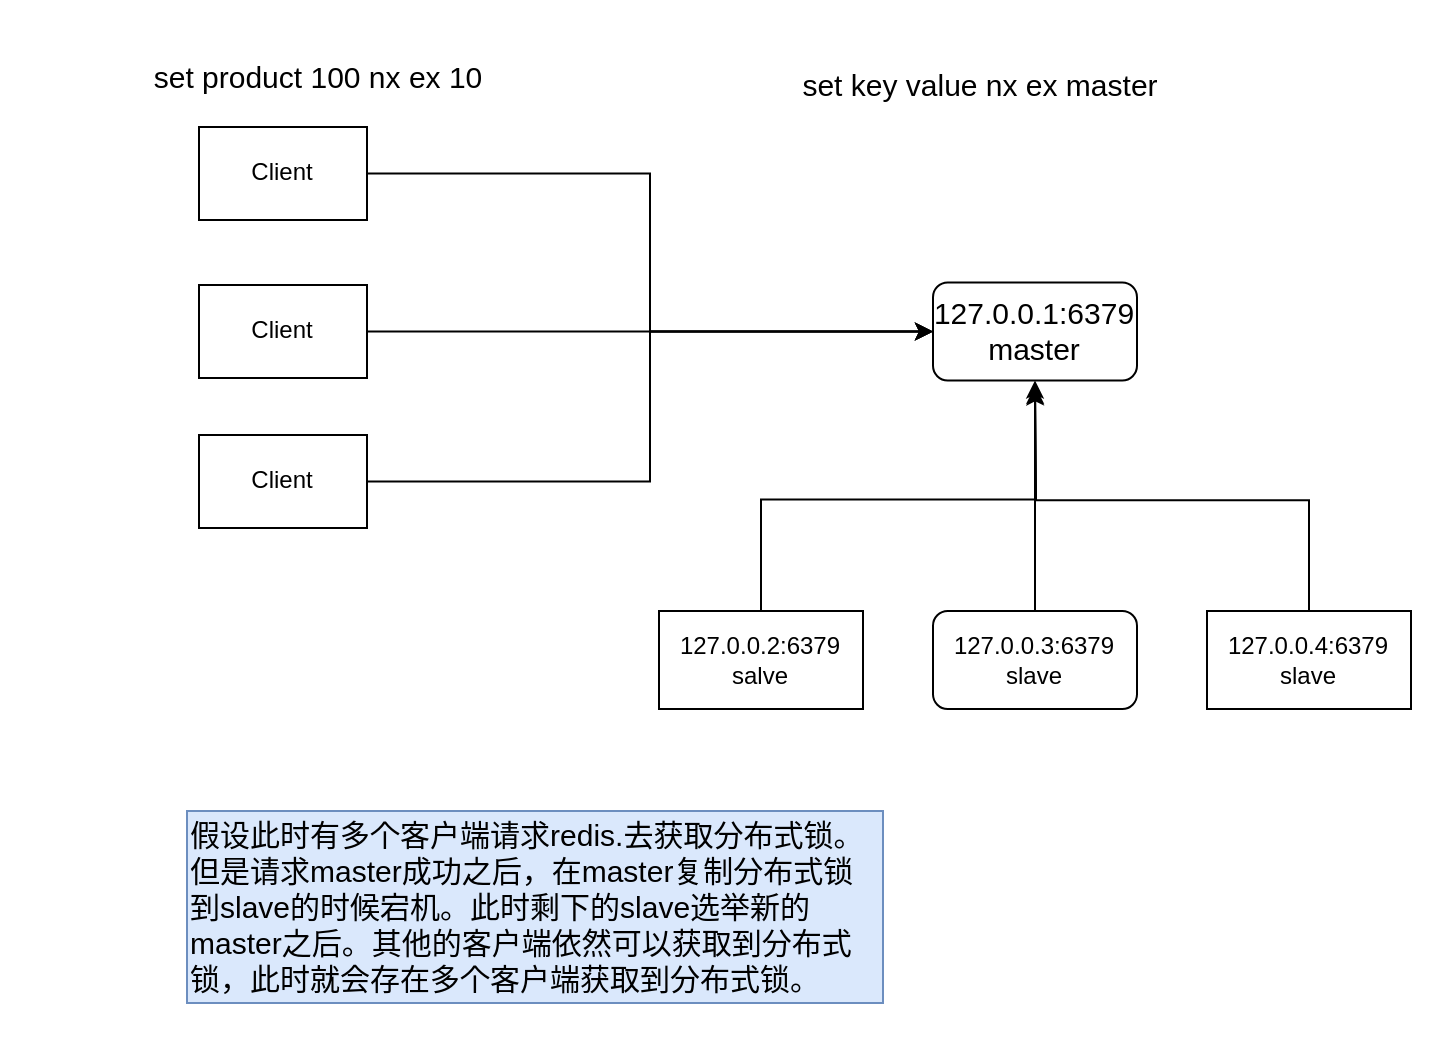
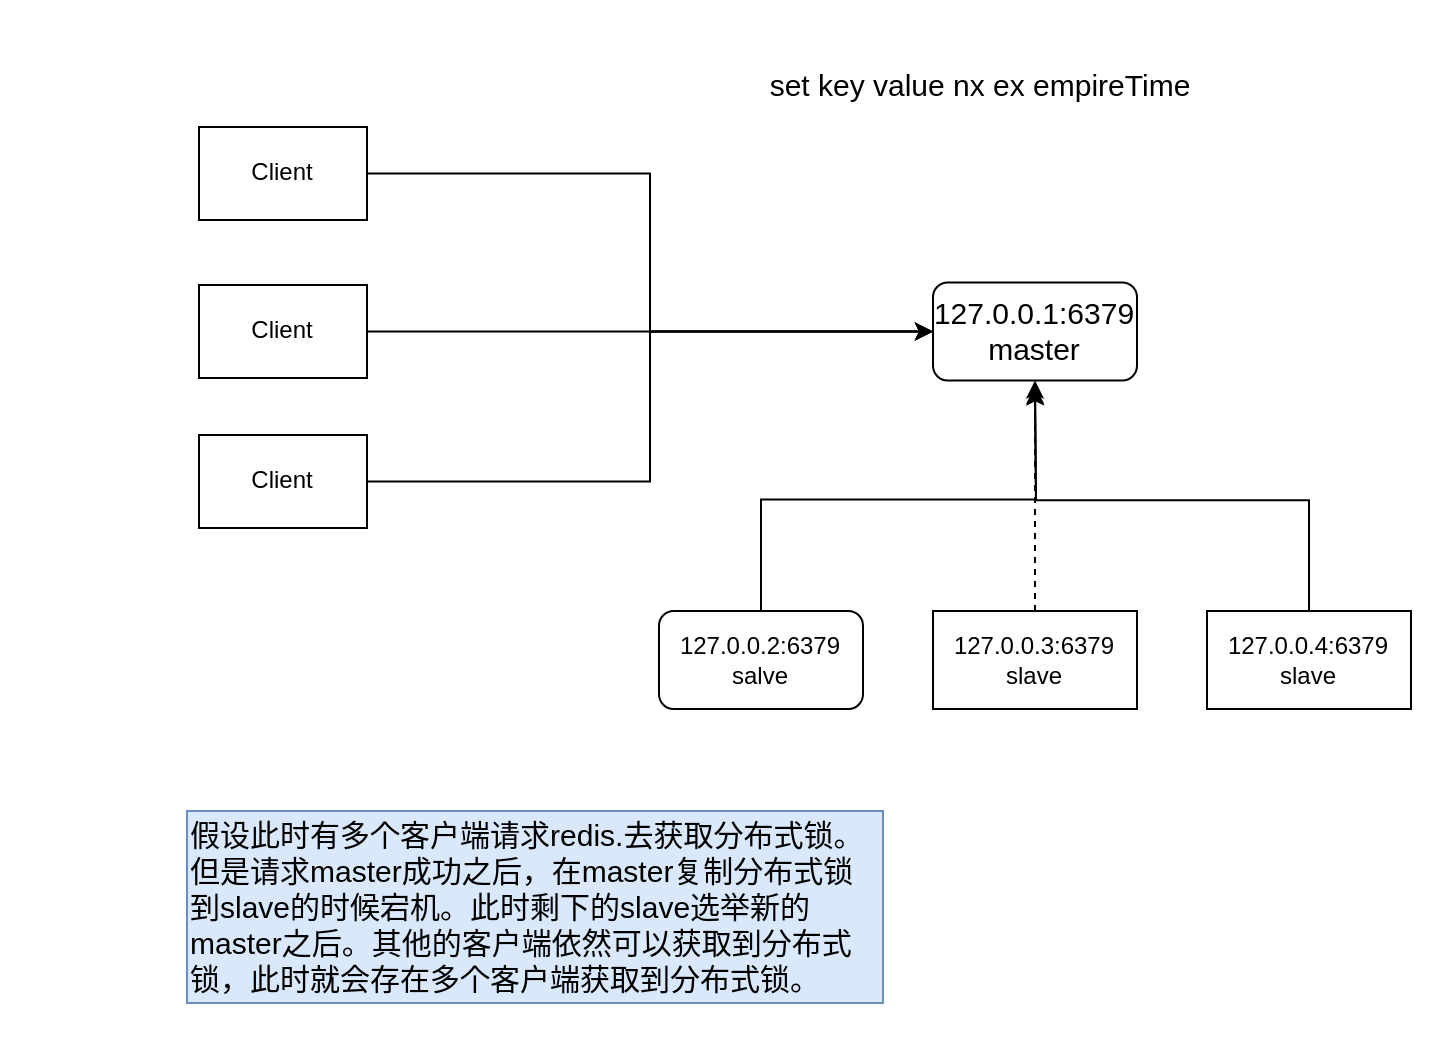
node "set product 100 nx ex 10": removed
node "set key value nx ex master": label "set key value nx ex master" -> "set key value nx ex empireTime"
edge "127.0.0.3:6379 slave" -> "127.0.0.1:6379 master": style solid -> dashed
node "127.0.0.2:6379 salve": shape rectangle -> rounded rectangle
node "127.0.0.3:6379 slave": shape rounded rectangle -> rectangle
